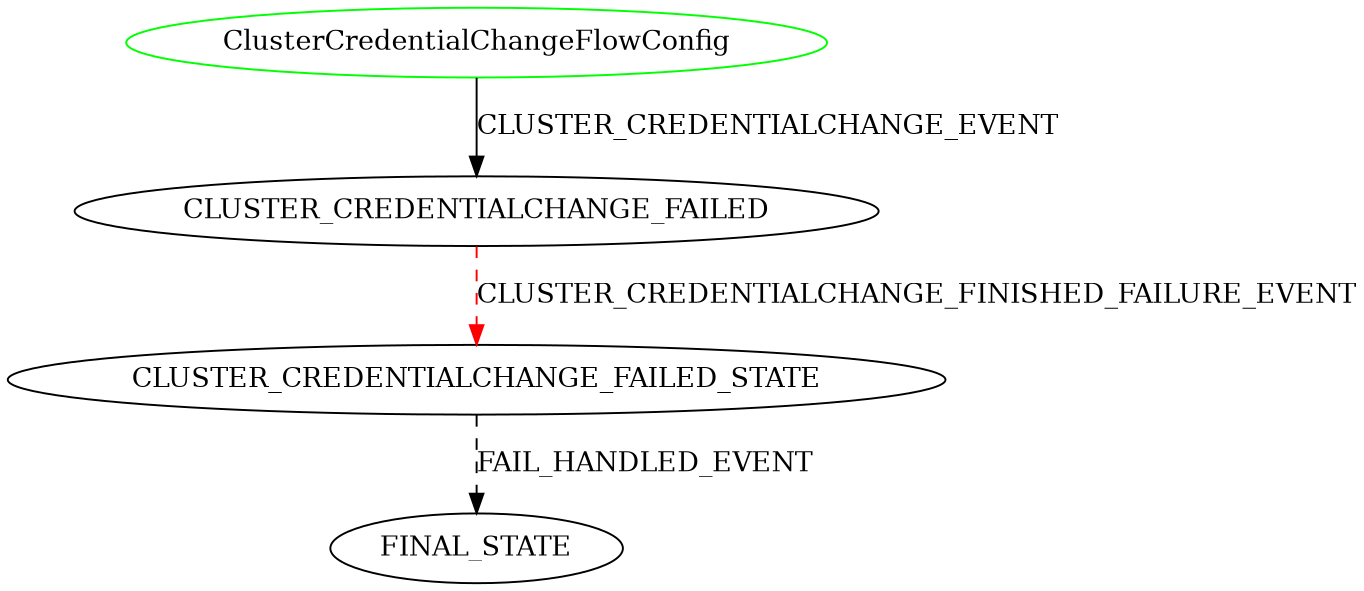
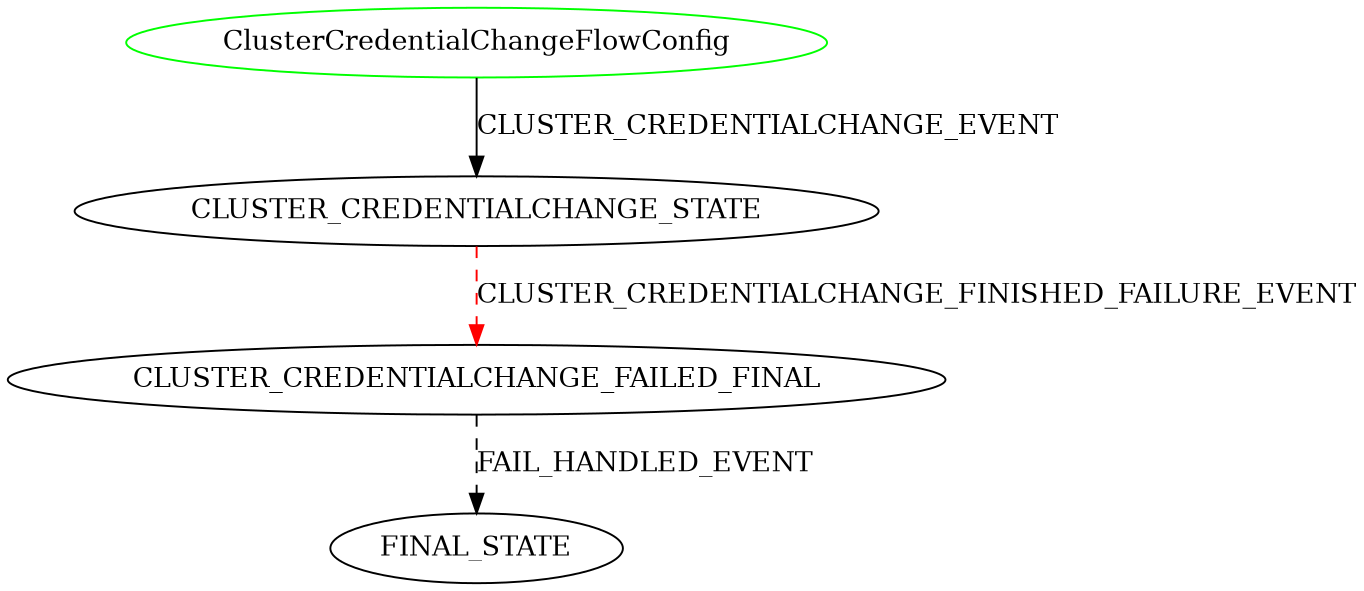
node "CLUSTER_CREDENTIALCHANGE_FAILED": label "CLUSTER_CREDENTIALCHANGE_FAILED" -> "CLUSTER_CREDENTIALCHANGE_STATE"
node "CLUSTER_CREDENTIALCHANGE_FAILED_STATE": label "CLUSTER_CREDENTIALCHANGE_FAILED_STATE" -> "CLUSTER_CREDENTIALCHANGE_FAILED_FINAL"
